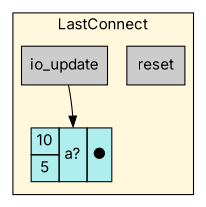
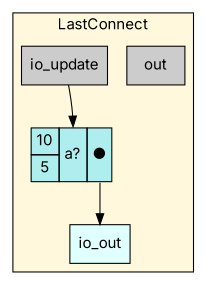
node "reset": label "reset" -> "out"
node "io_out": added
